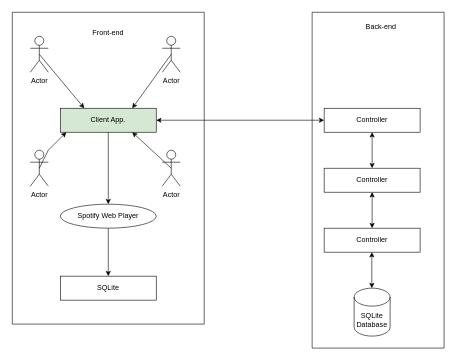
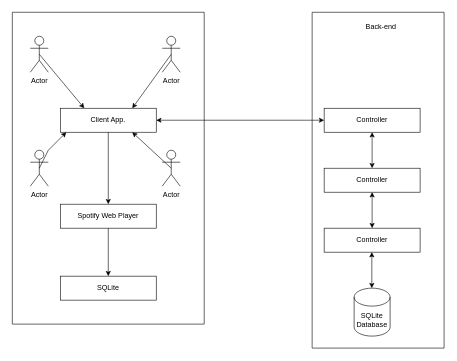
node "Front-end": removed
node "Client App.": fillcolor #d5e8d4 -> #ffffff
node "Spotify Web Player": shape ellipse -> rectangle
